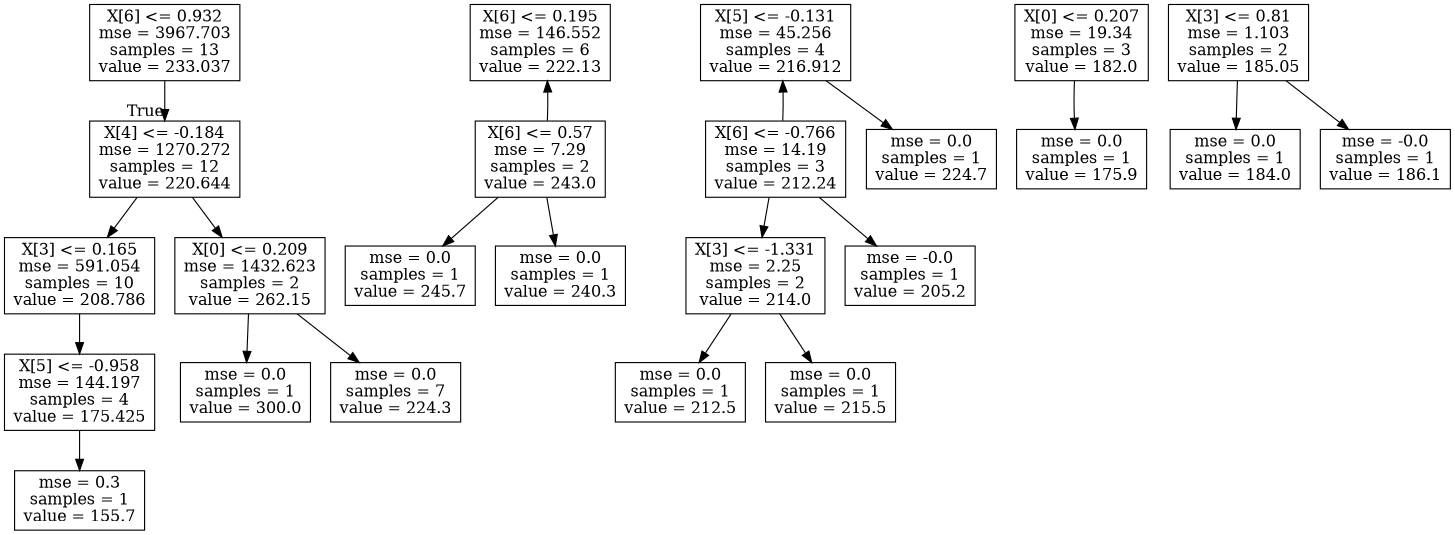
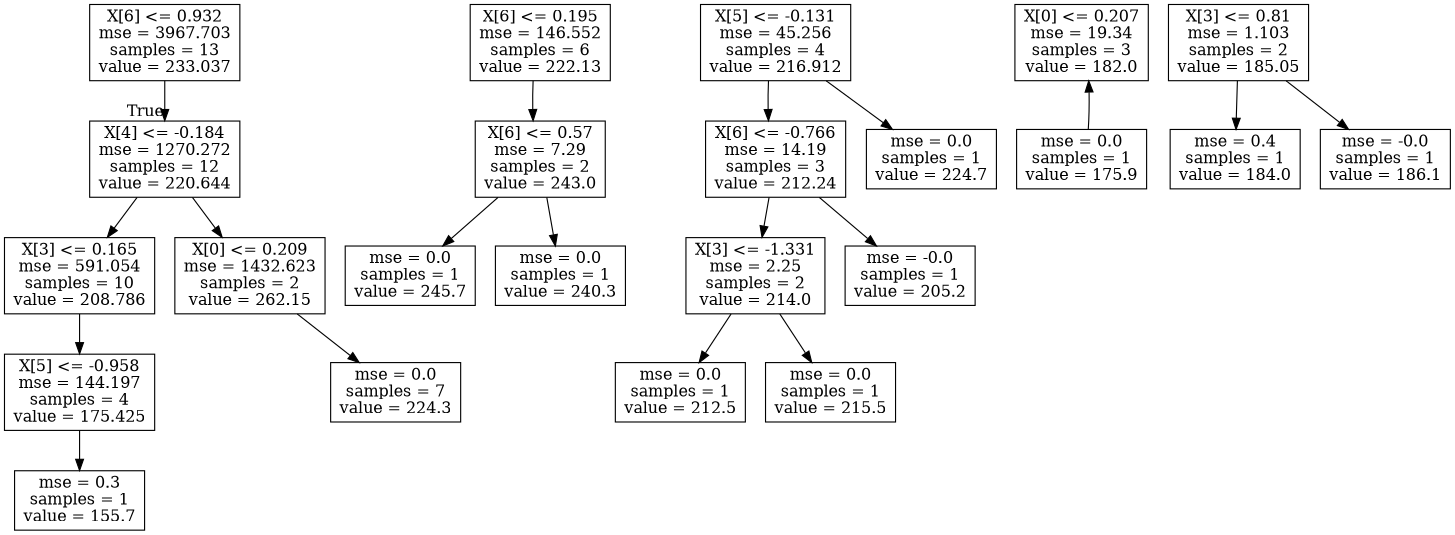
edge "X[0] <= 0.207 mse = 19.34 samples = 3 value = 182.0" -> "mse = 0.0 samples = 1 value = 175.9": reversed
edge "X[6] <= 0.57 mse = 7.29 samples = 2 value = 243.0" -> "X[6] <= 0.195 mse = 146.552 samples = 6 value = 222.13": reversed
edge "X[6] <= -0.766 mse = 14.19 samples = 3 value = 212.24" -> "X[5] <= -0.131 mse = 45.256 samples = 4 value = 216.912": reversed
node "mse = 0.0 samples = 1 value = 184.0": label "mse = 0.0 samples = 1 value = 184.0" -> "mse = 0.4 samples = 1 value = 184.0"
node "mse = 0.0 samples = 1 value = 300.0": removed
